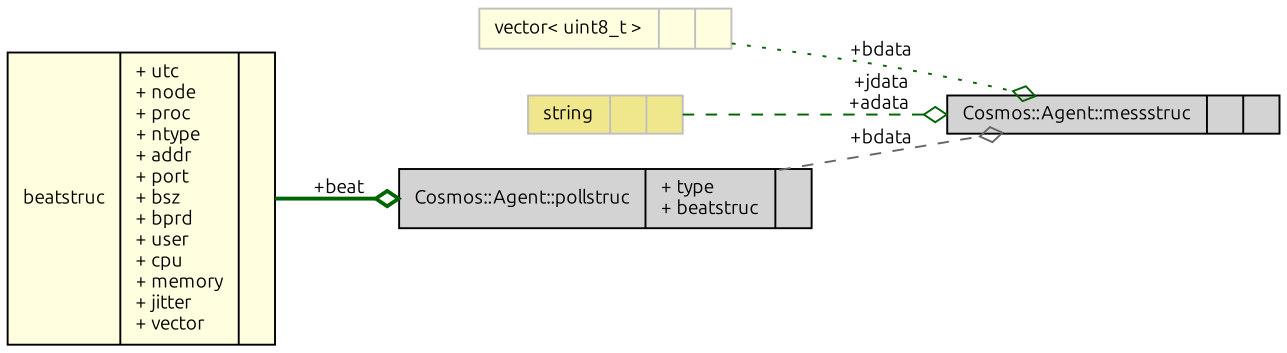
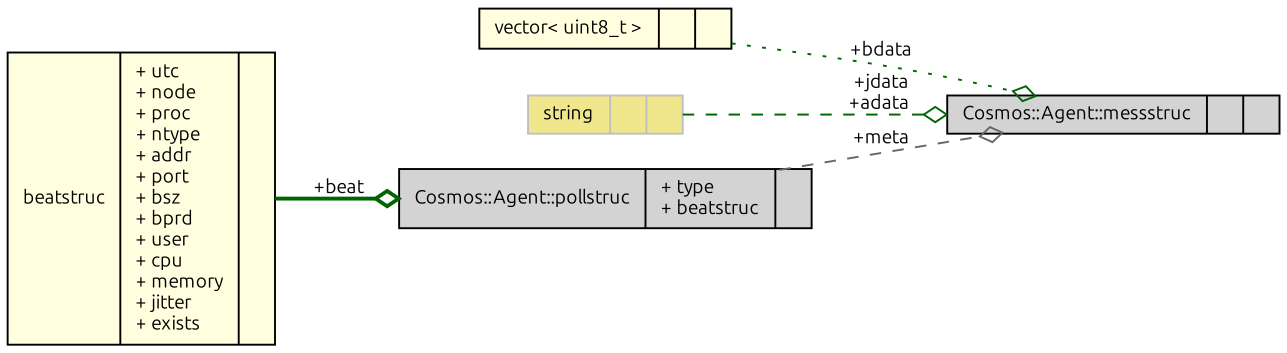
node "vector< uint8_t >": color grey75 -> black
edge "Cosmos::Agent::pollstruc" -> "Cosmos::Agent::messstruc": label " +bdata" -> " +meta"
node "beatstruc": text "+ vector" -> "+ exists"
